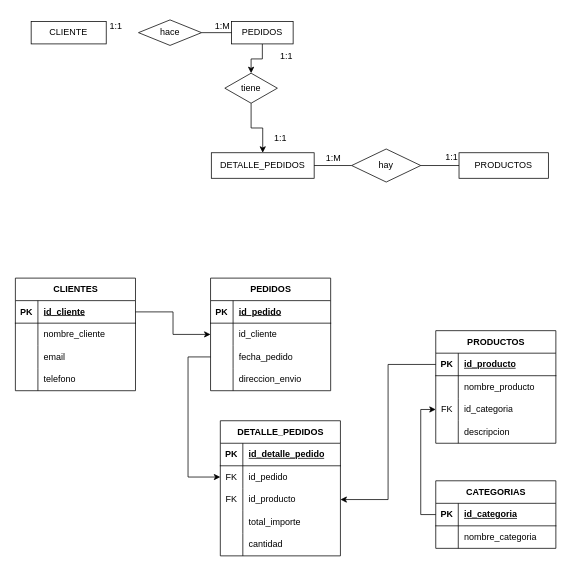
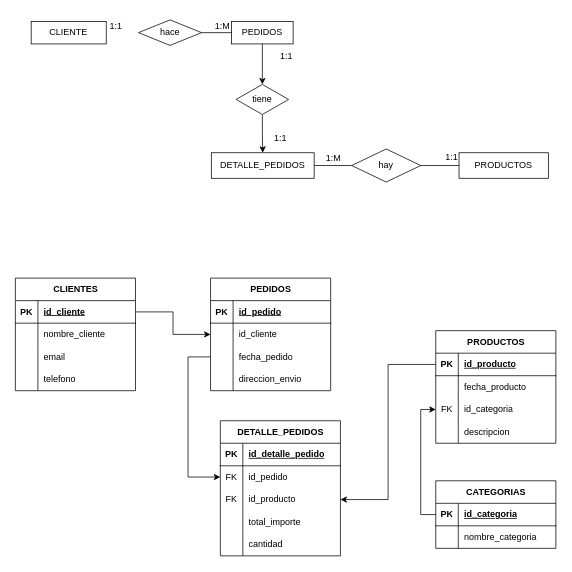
node "tiene": moved (251, 88) -> (262, 99)
node "nombre_producto": label "nombre_producto" -> "fecha_producto"
